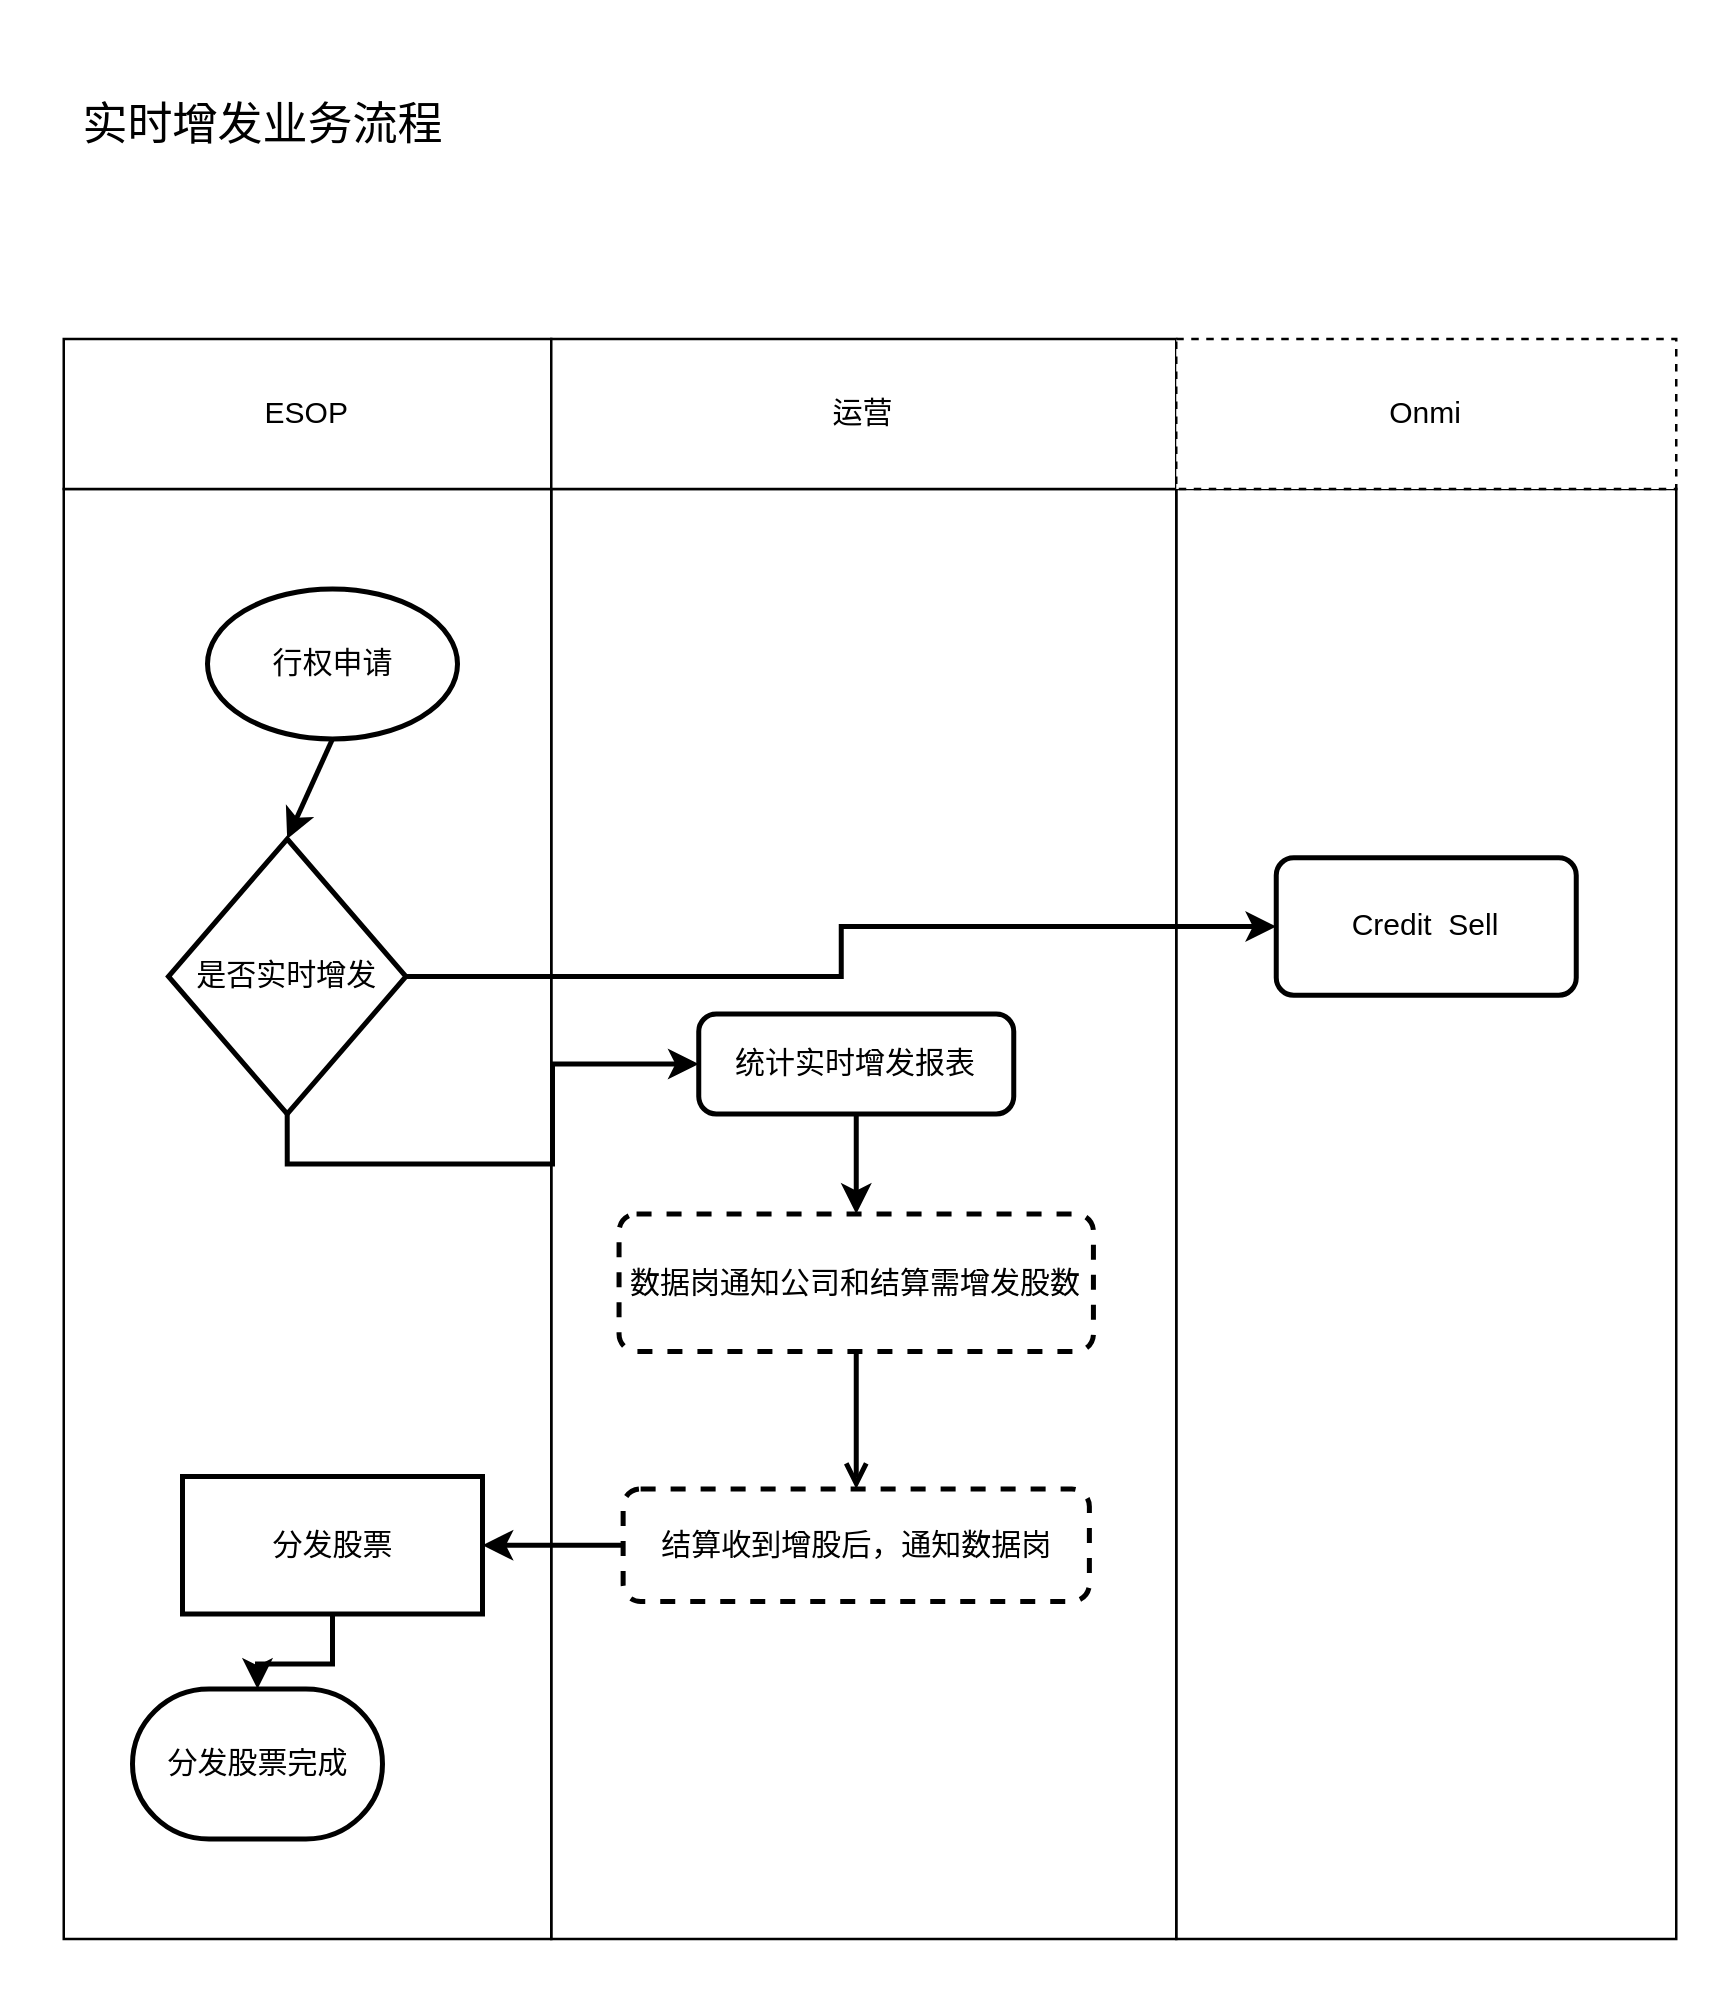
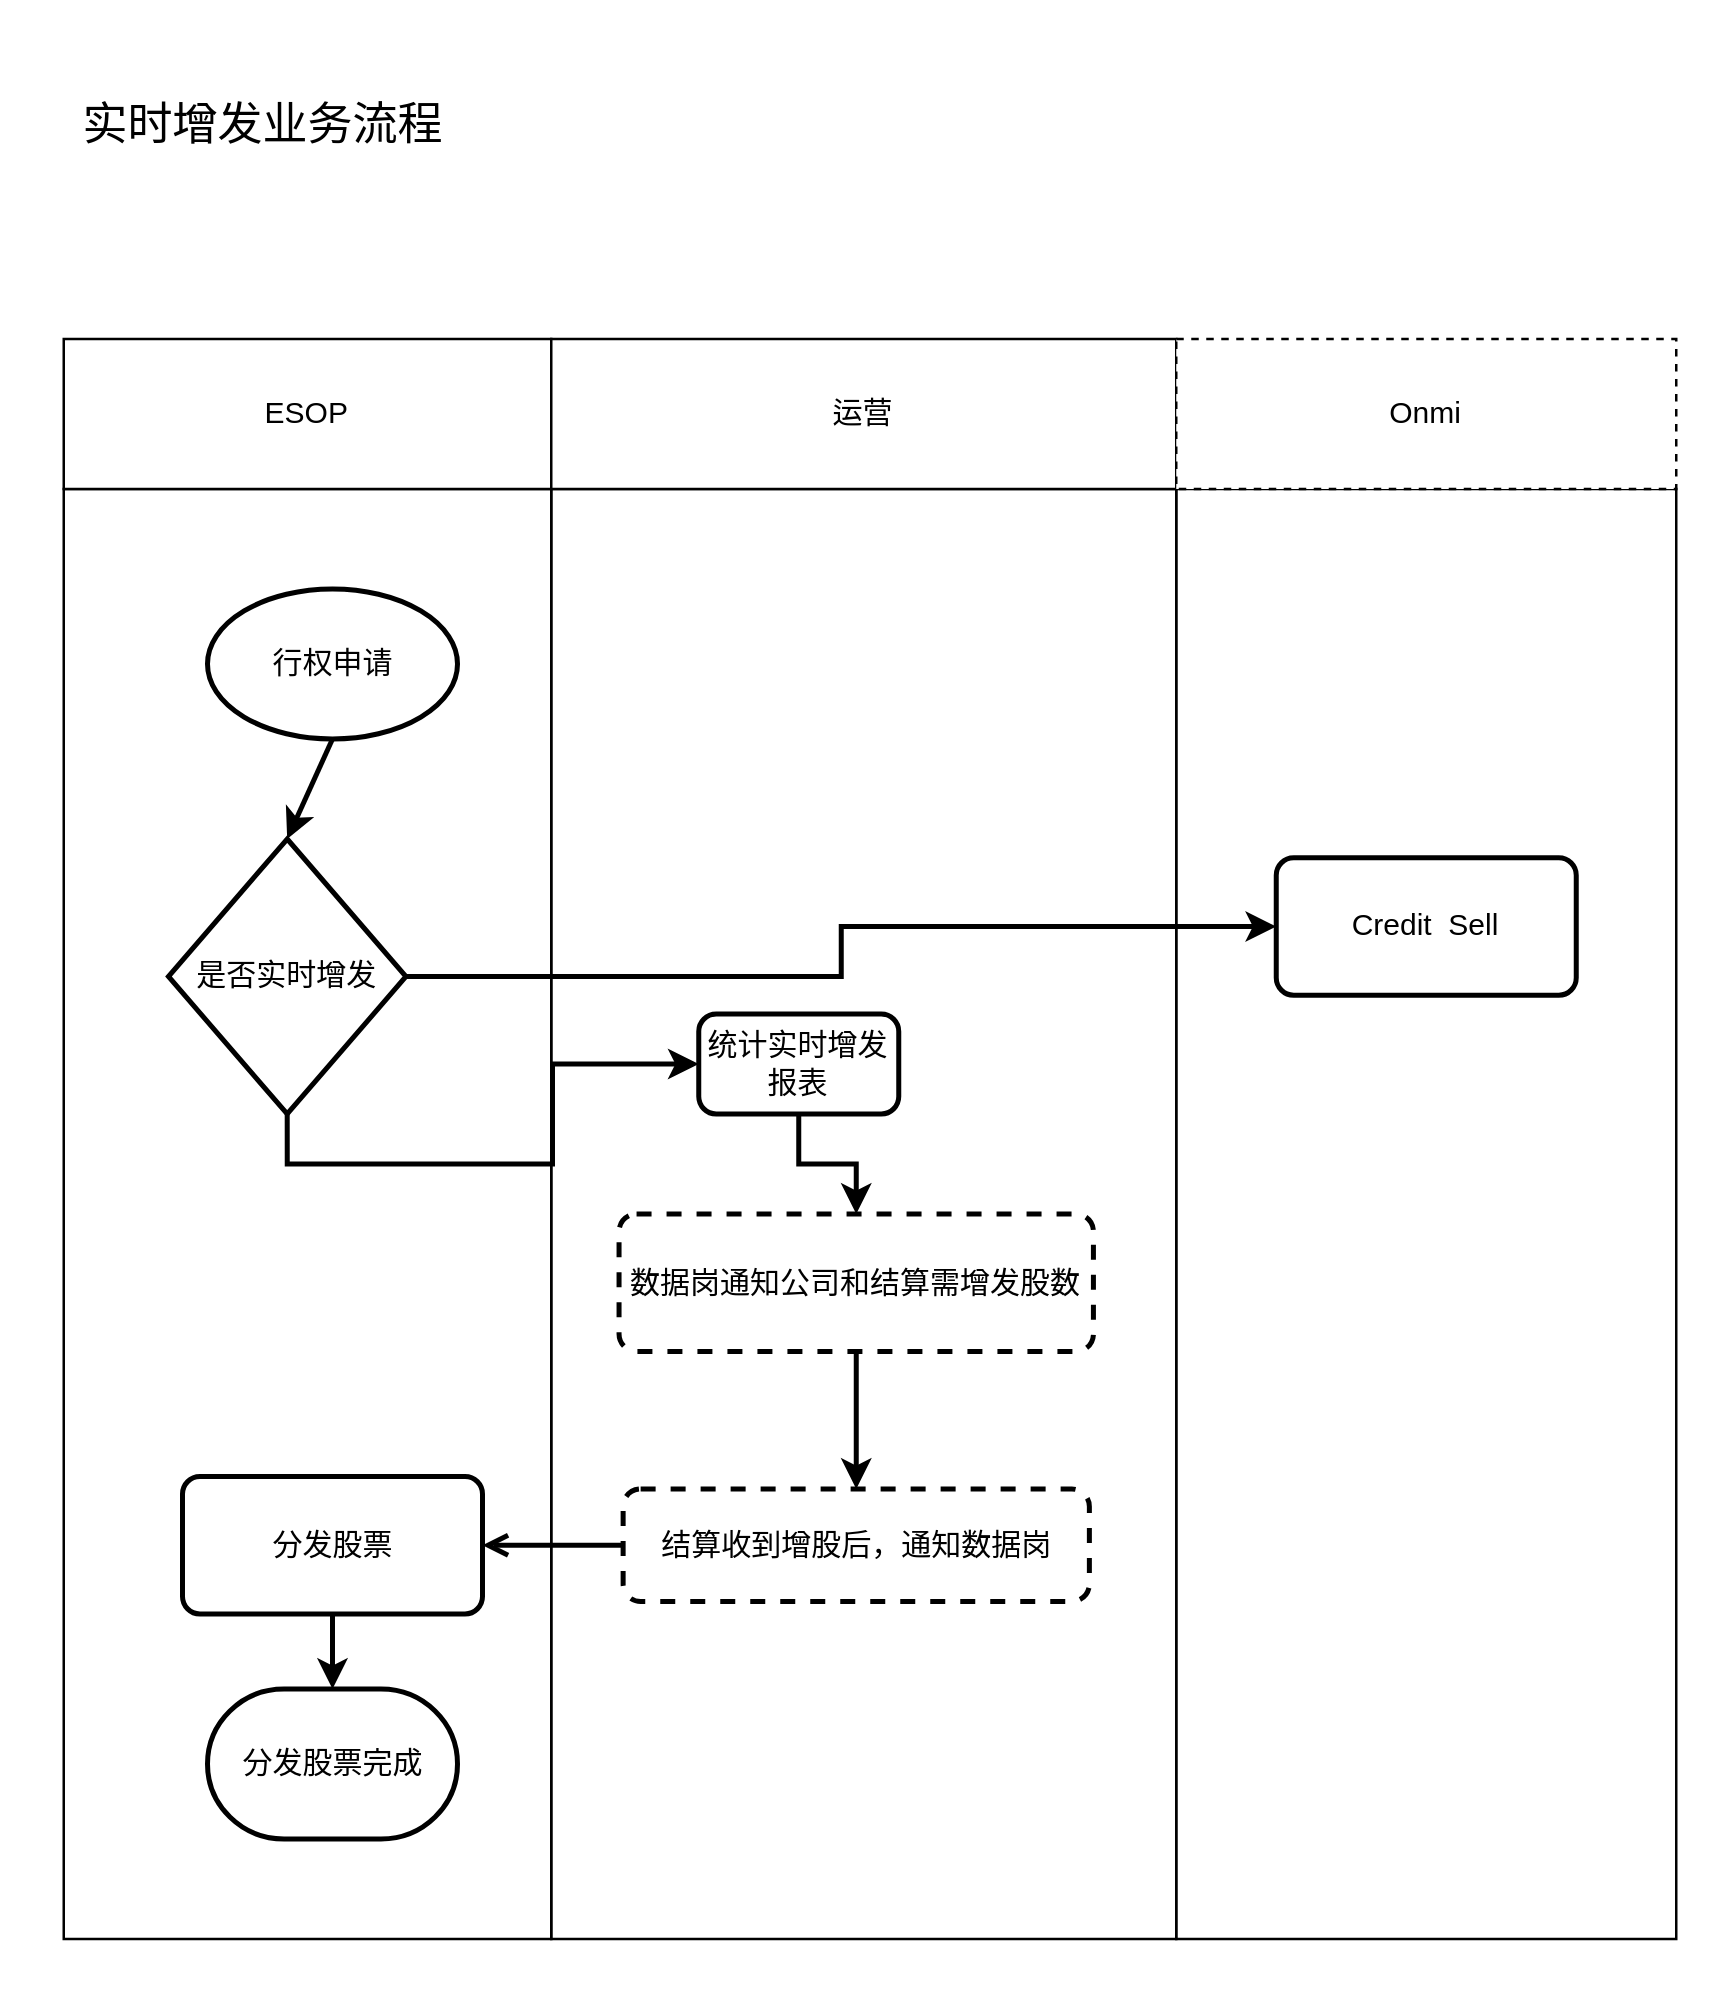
node "统计实时增发报表": size 315x100 -> 200x100
edge "数据岗通知公司和结算需增发股数" -> "结算收到增股后，通知数据岗": arrowhead open -> classic
node "分发股票": shape rectangle -> rounded rectangle
edge "结算收到增股后，通知数据岗" -> "分发股票": arrowhead classic -> open
node "分发股票完成": moved (258, 1764) -> (333, 1764)
